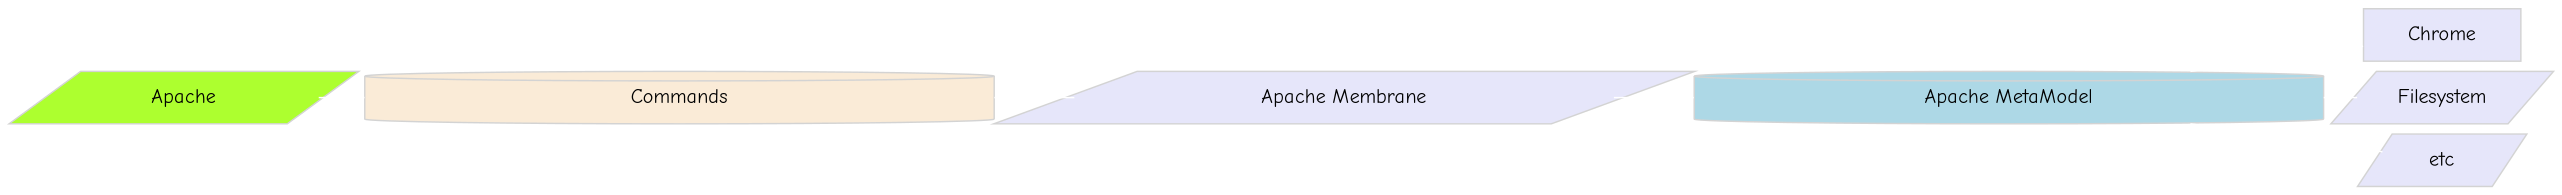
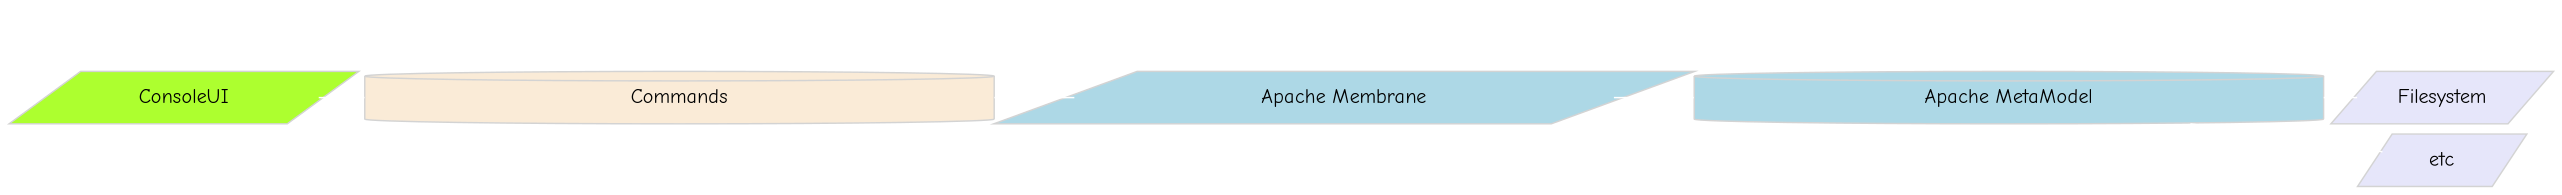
node "Chrome": removed
node "Apache": label "Apache" -> "ConsoleUI"
node "Apache Membrane": fillcolor lavender -> lightblue
